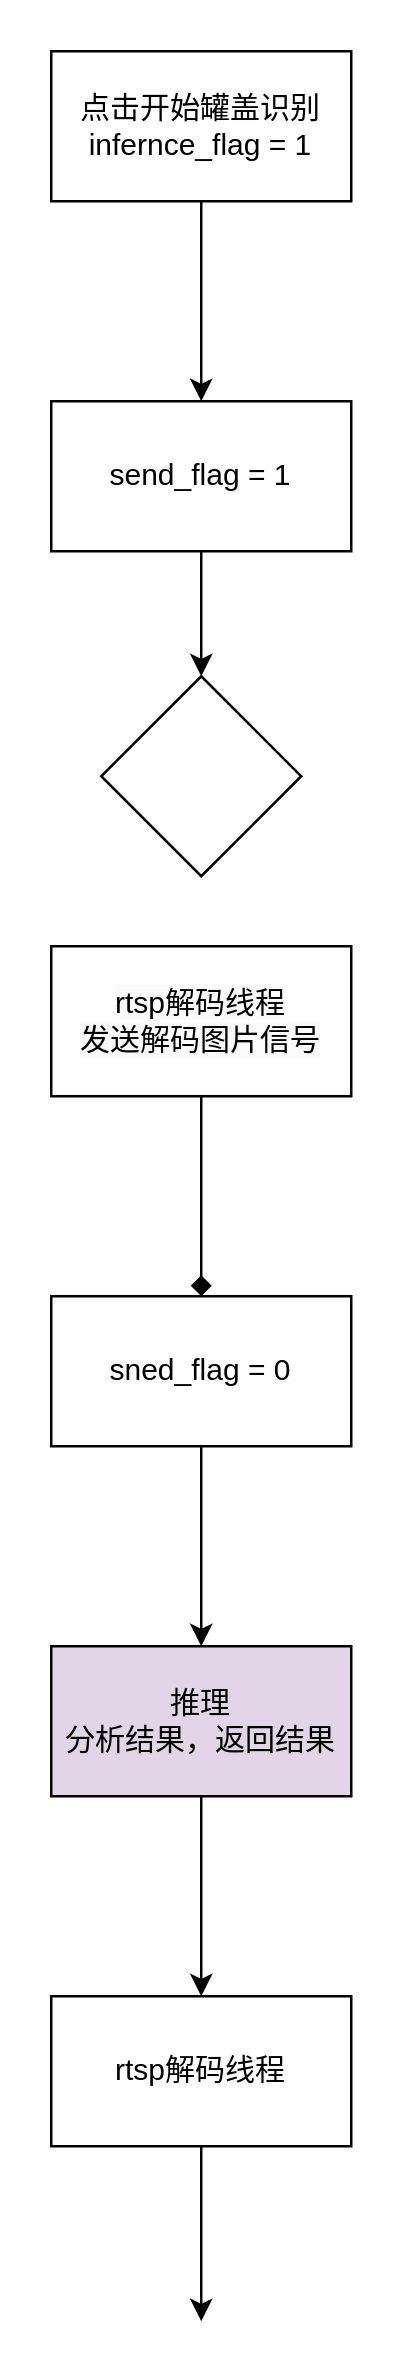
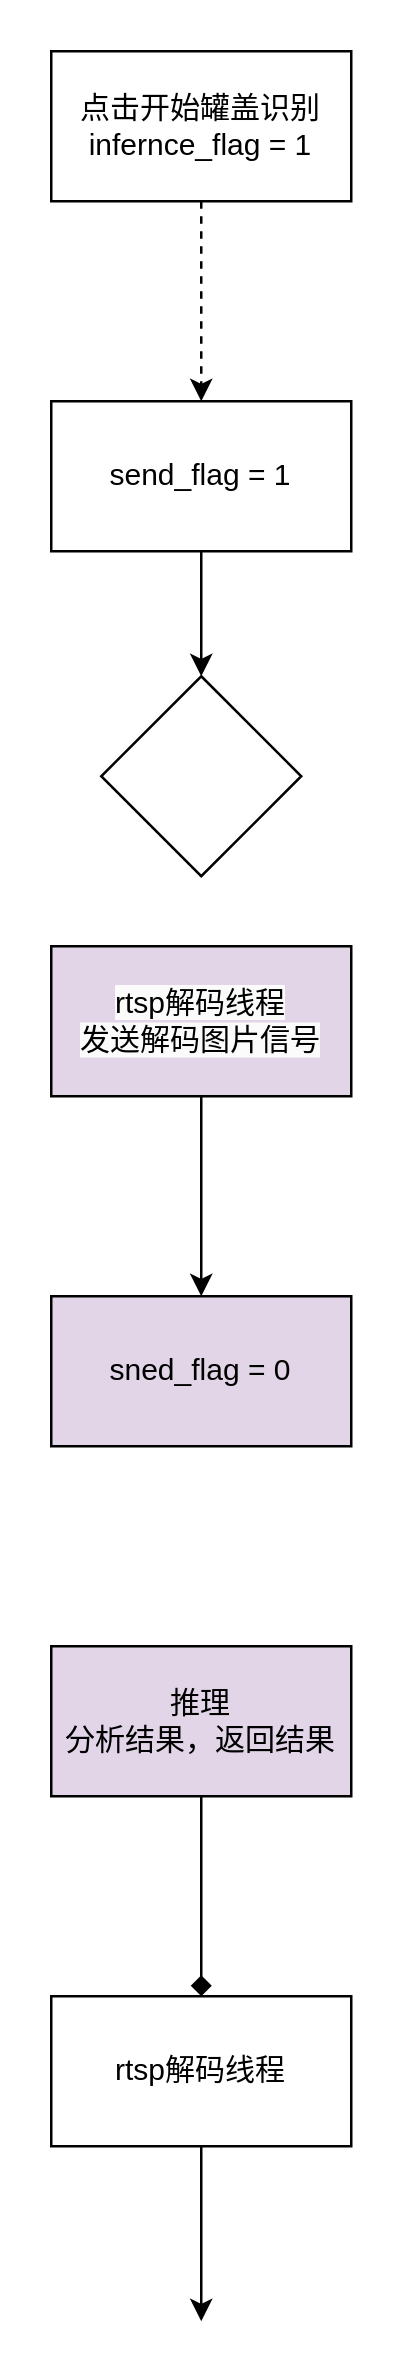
edge "点击开始罐盖识别 infernce_flag = 1" -> "send_flag = 1": style solid -> dashed
node "rtsp解码线程 发送解码图片信号": fillcolor #ffffff -> #e1d5e7
edge "rtsp解码线程 发送解码图片信号" -> "sned_flag = 0": arrowhead diamond -> classic
node "sned_flag = 0": fillcolor #ffffff -> #e1d5e7
edge "sned_flag = 0" -> "推理 分析结果，返回结果": removed
edge "推理 分析结果，返回结果" -> "rtsp解码线程": arrowhead classic -> diamond
